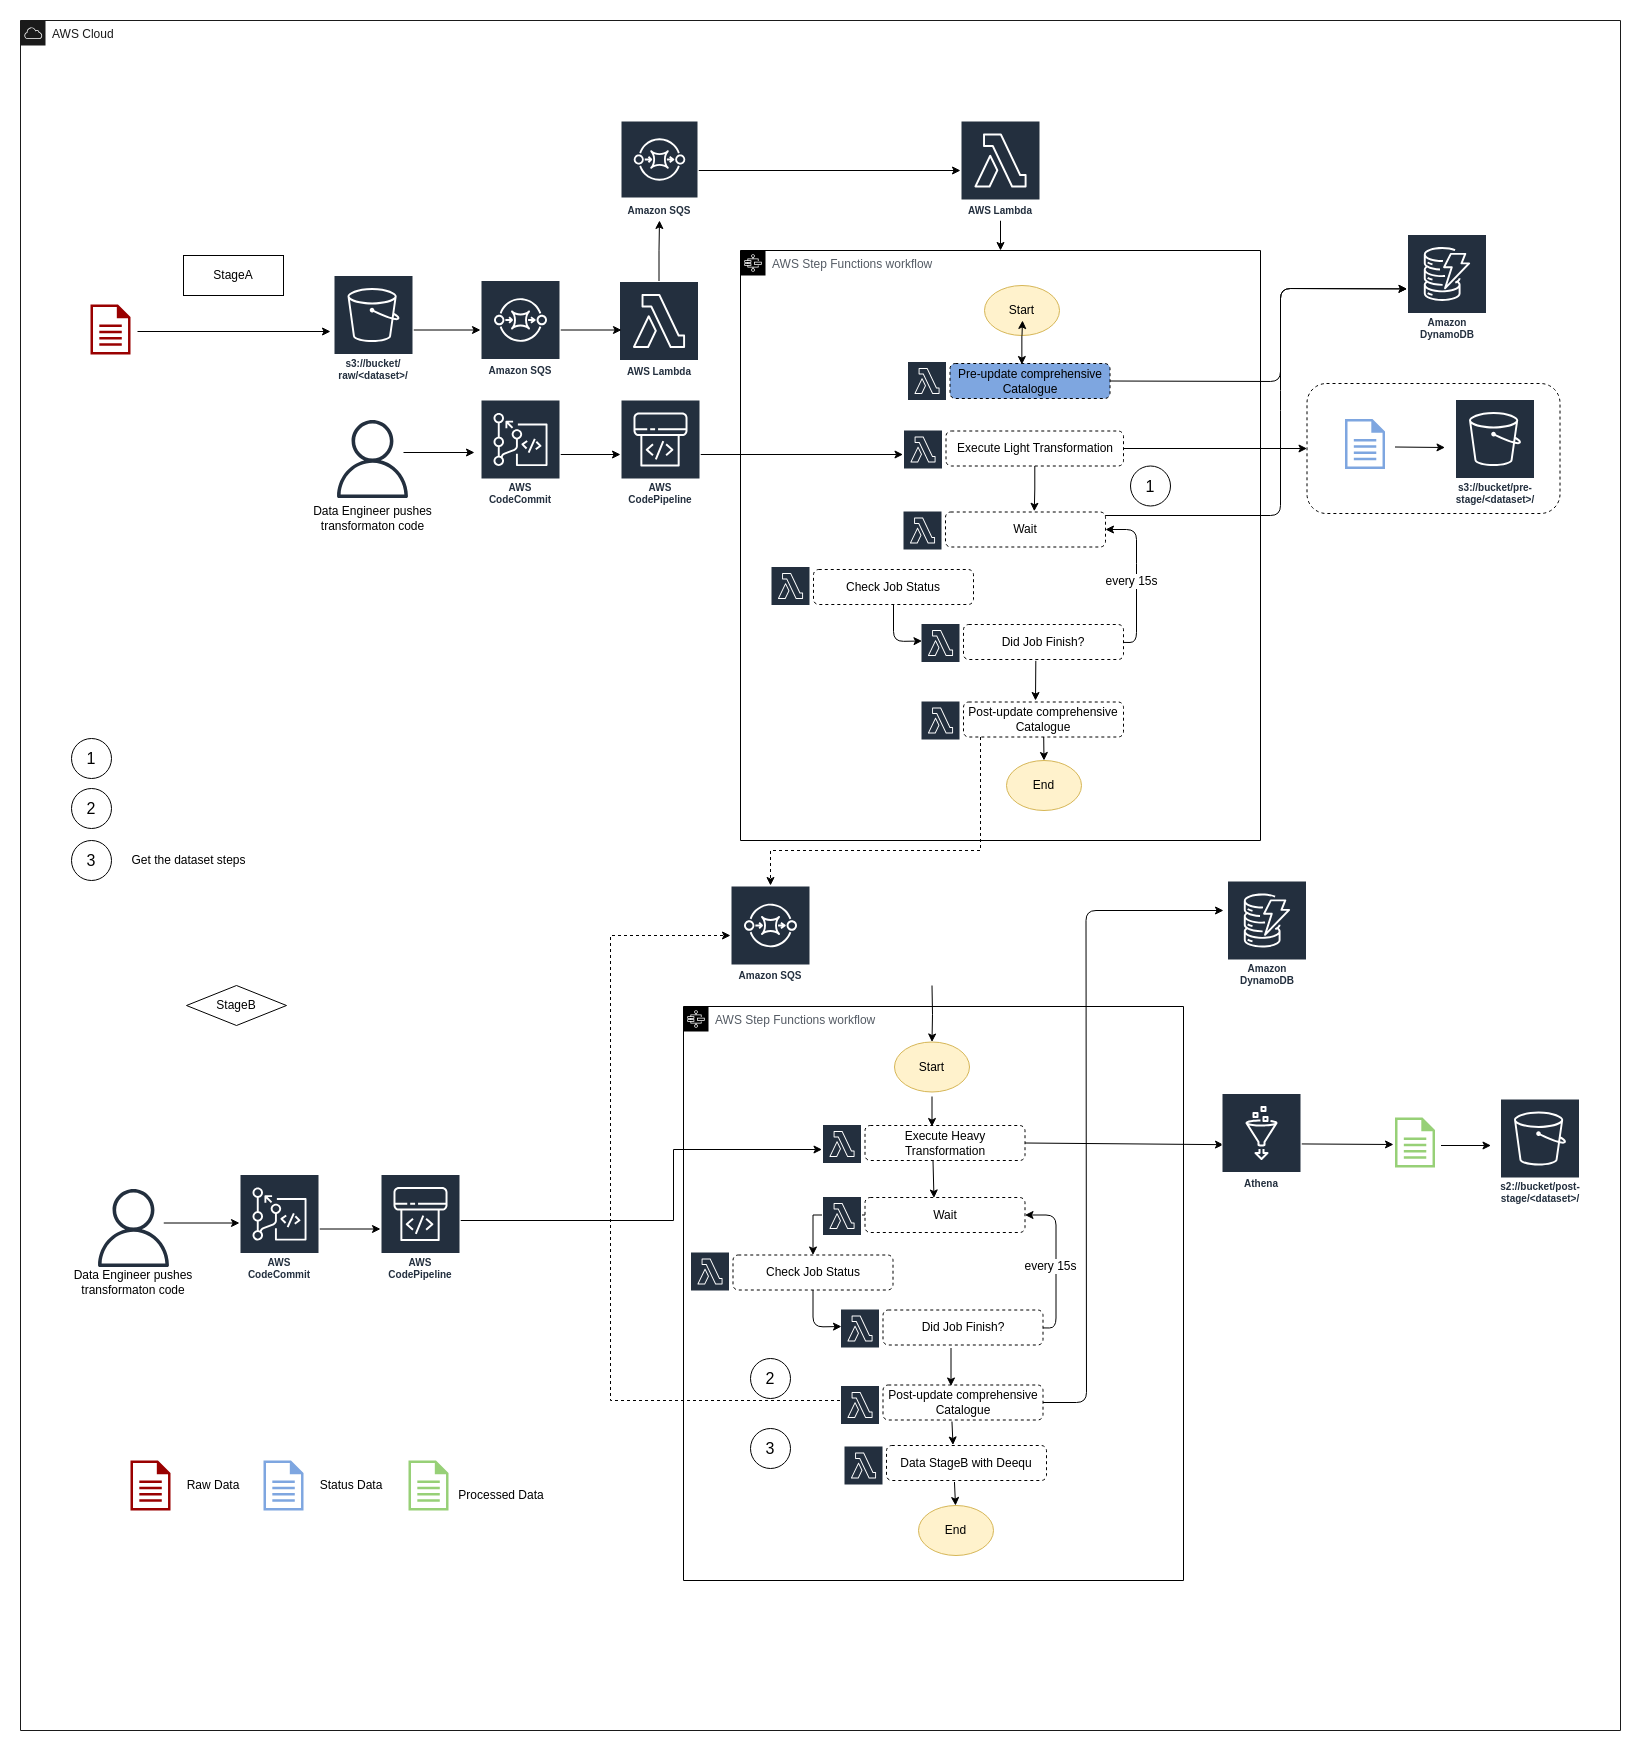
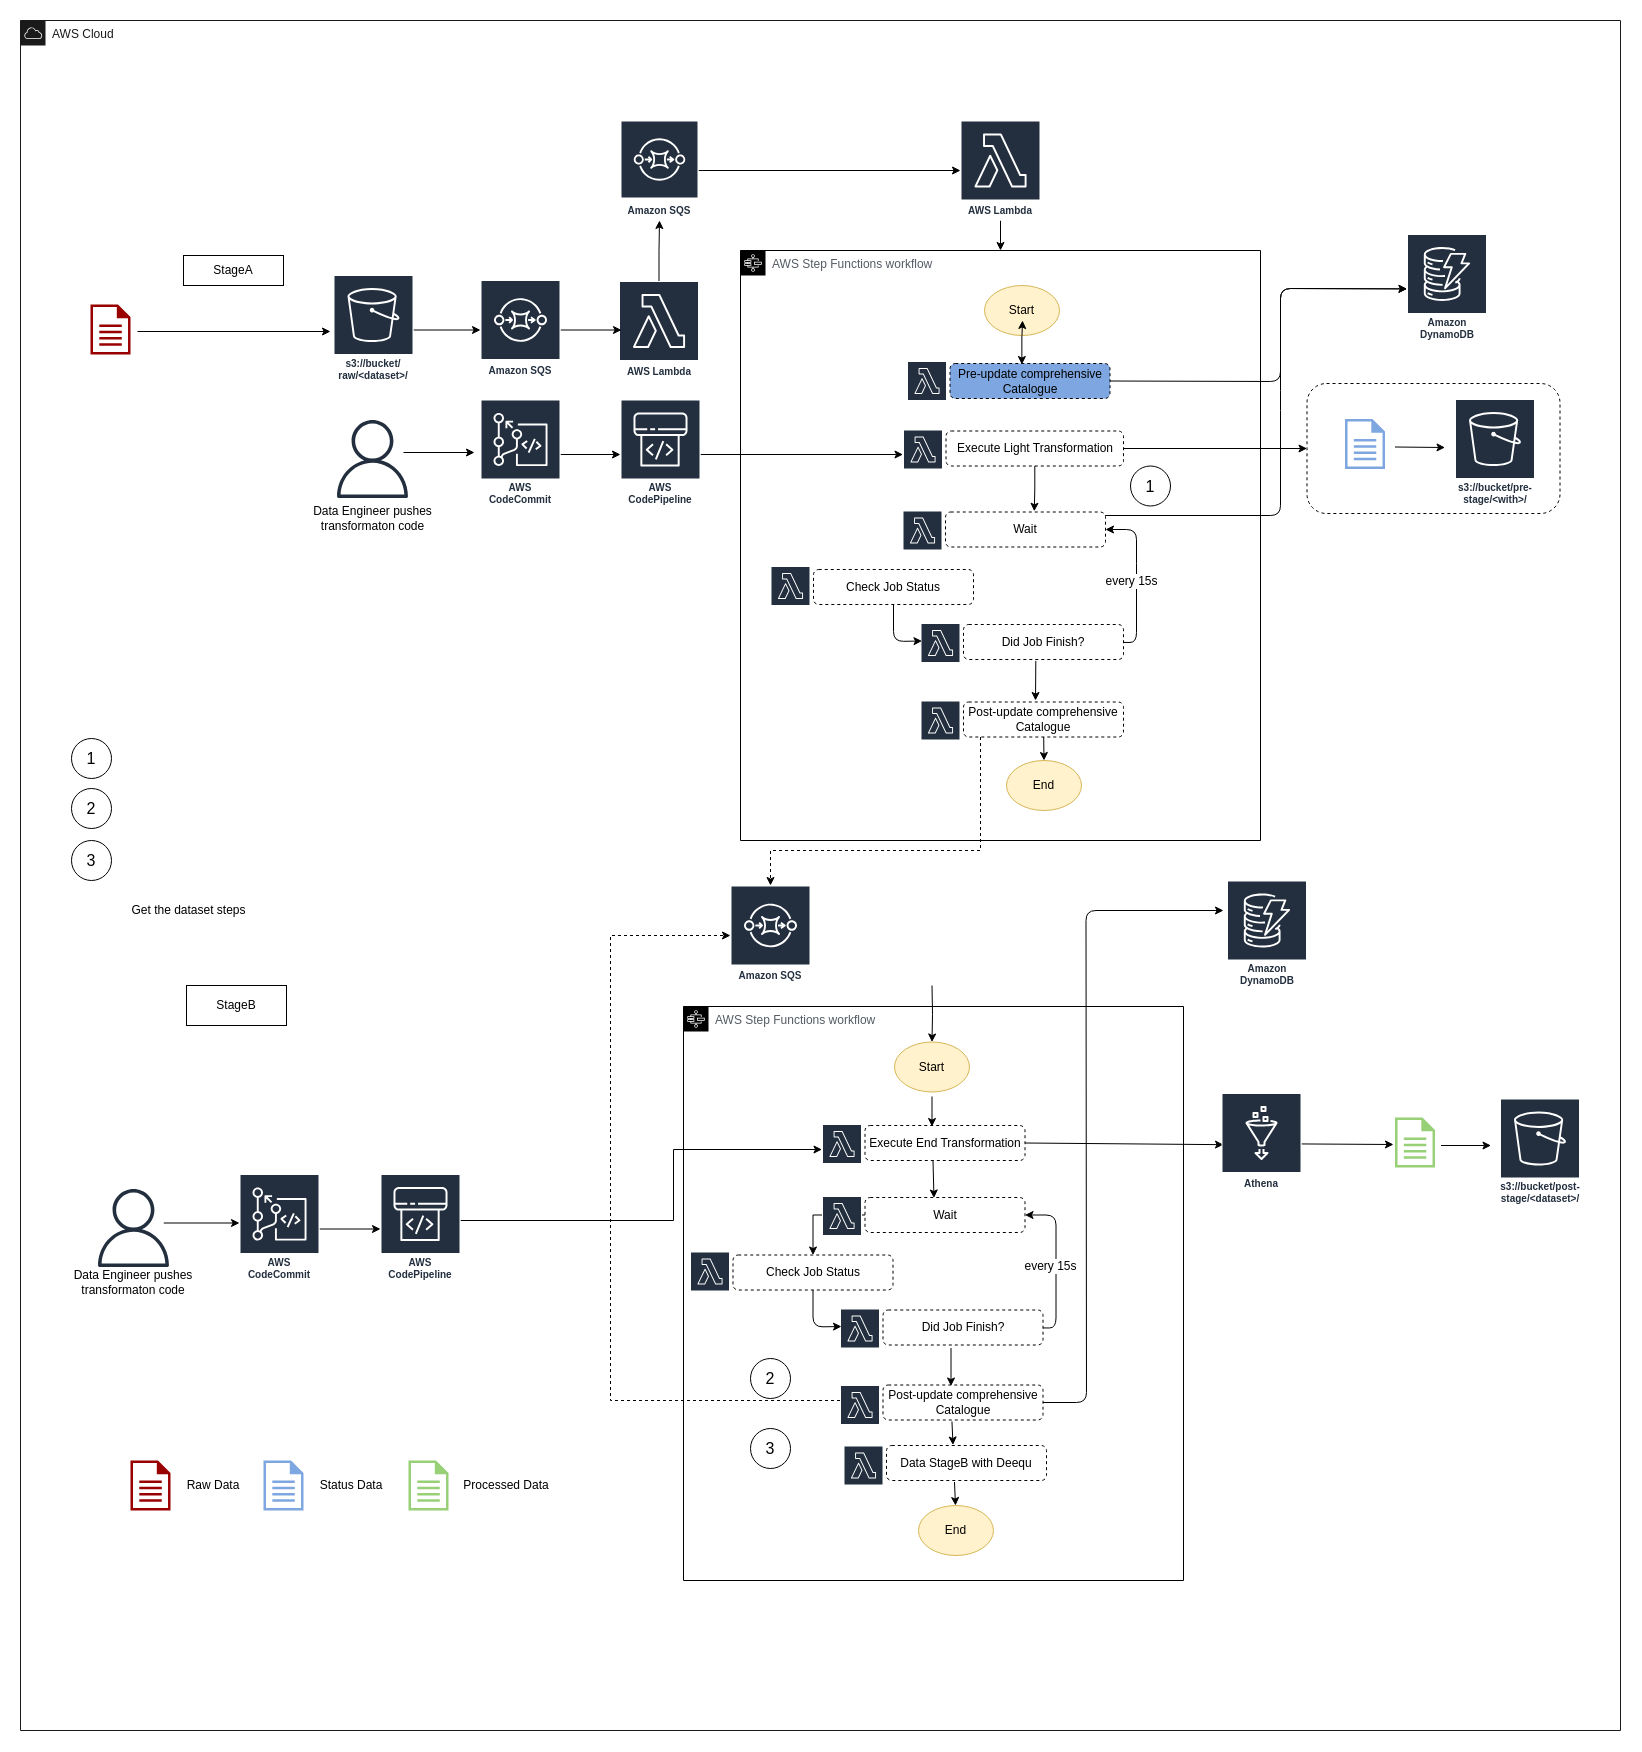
node "StageA": size 100x40 -> 100x30
node "s3://bucket/pre-stage/<dataset>/": label "s3://bucket/pre-stage/<dataset>/" -> "s3://bucket/pre-stage/<with>/"
node "Get the dataset steps": moved (189, 861) -> (189, 911)
node "StageB": shape diamond -> rectangle
node "Execute Heavy Transformation": label "Execute Heavy Transformation" -> "Execute End Transformation"
node "s2://bucket/post-stage/<dataset>/": label "s2://bucket/post-stage/<dataset>/" -> "s3://bucket/post-stage/<dataset>/"
node "Processed Data": moved (502, 1496) -> (507, 1486)
